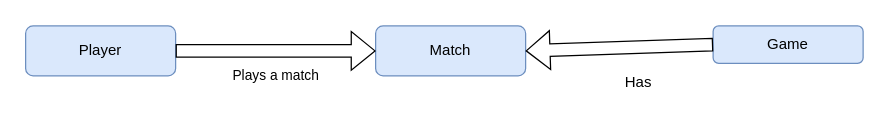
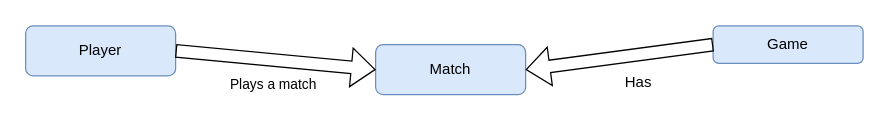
node "Match": moved (451, 51) -> (451, 69)
